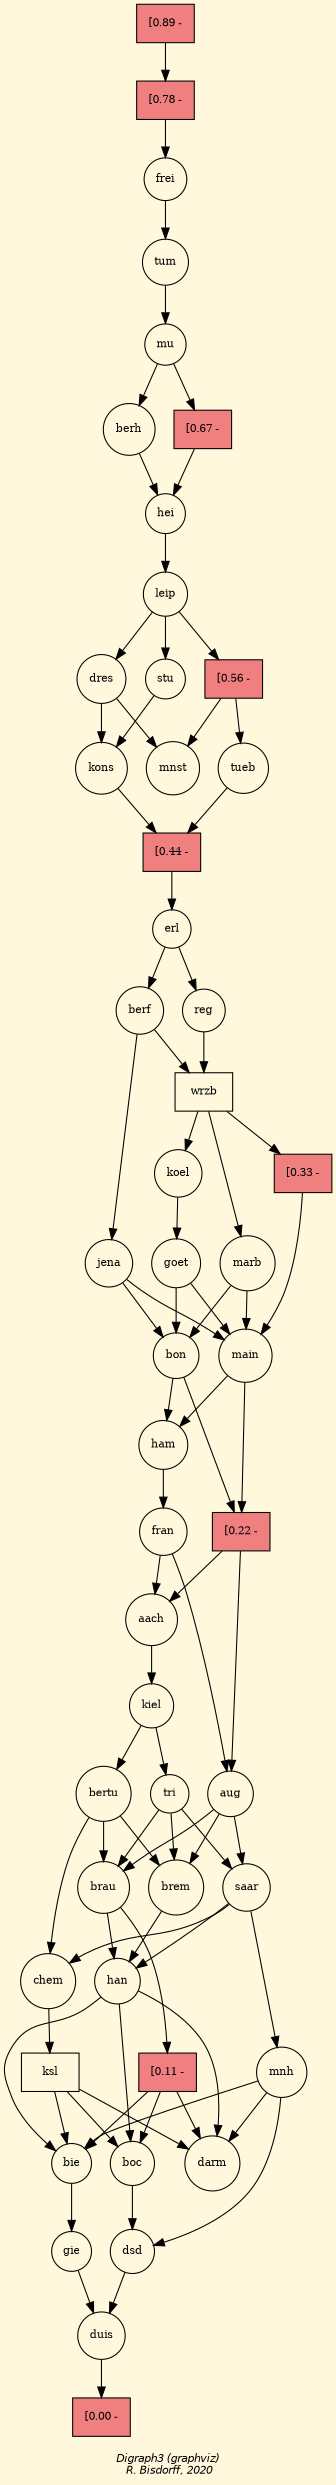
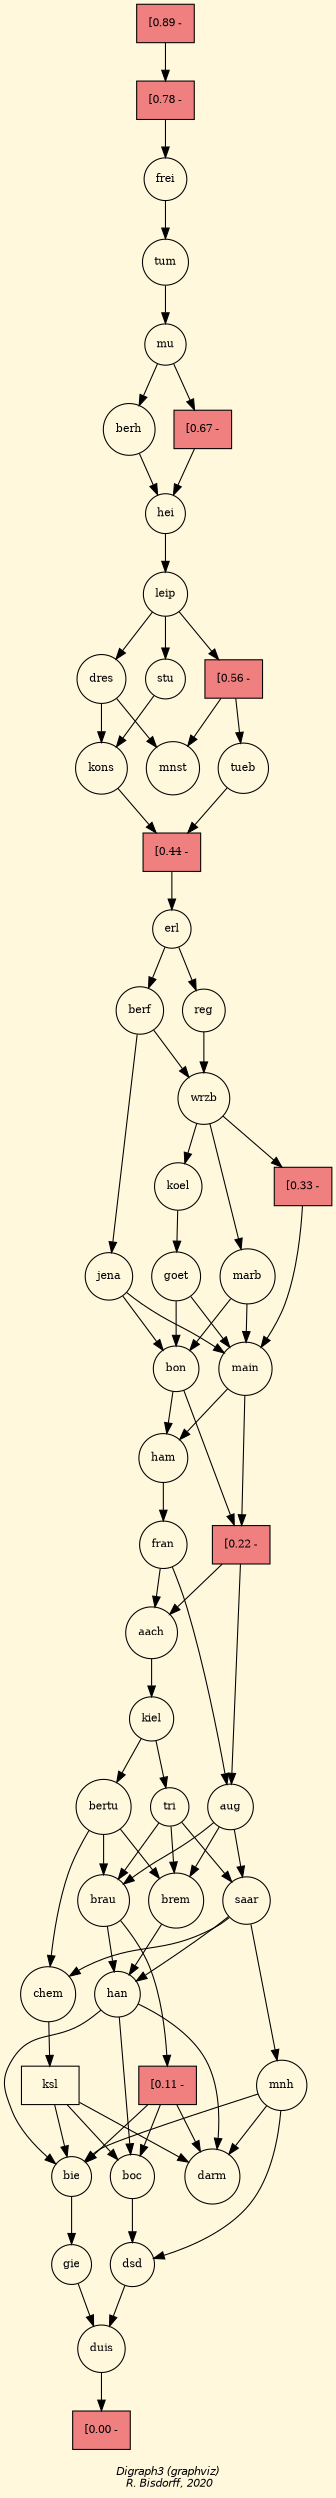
node "wrzb": shape box -> circle
